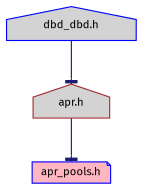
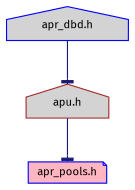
node "dbd_dbd.h": label "dbd_dbd.h" -> "apr_dbd.h"
node "apr.h": label "apr.h" -> "apu.h"
